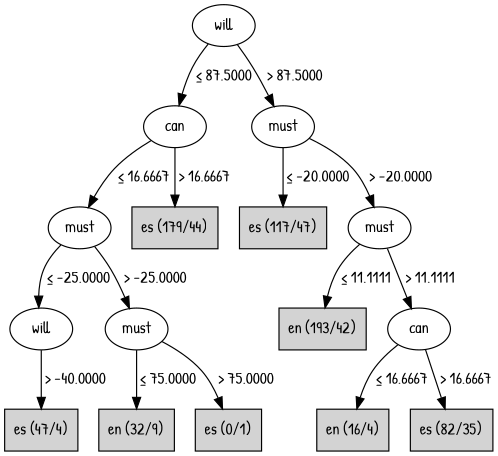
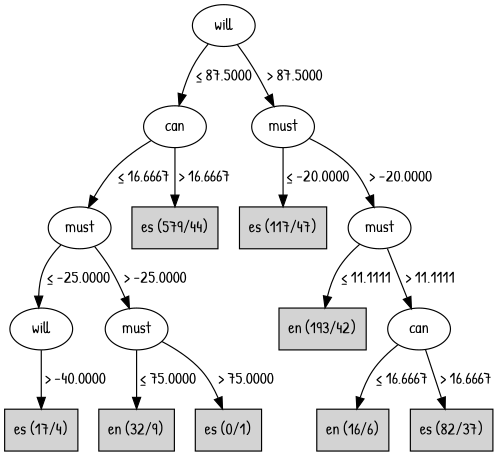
node "es (179/44)": label "es (179/44)" -> "es (579/44)"
node "es (47/4)": label "es (47/4)" -> "es (17/4)"
node "en (16/4)": label "en (16/4)" -> "en (16/6)"
node "es (82/35)": label "es (82/35)" -> "es (82/37)"
